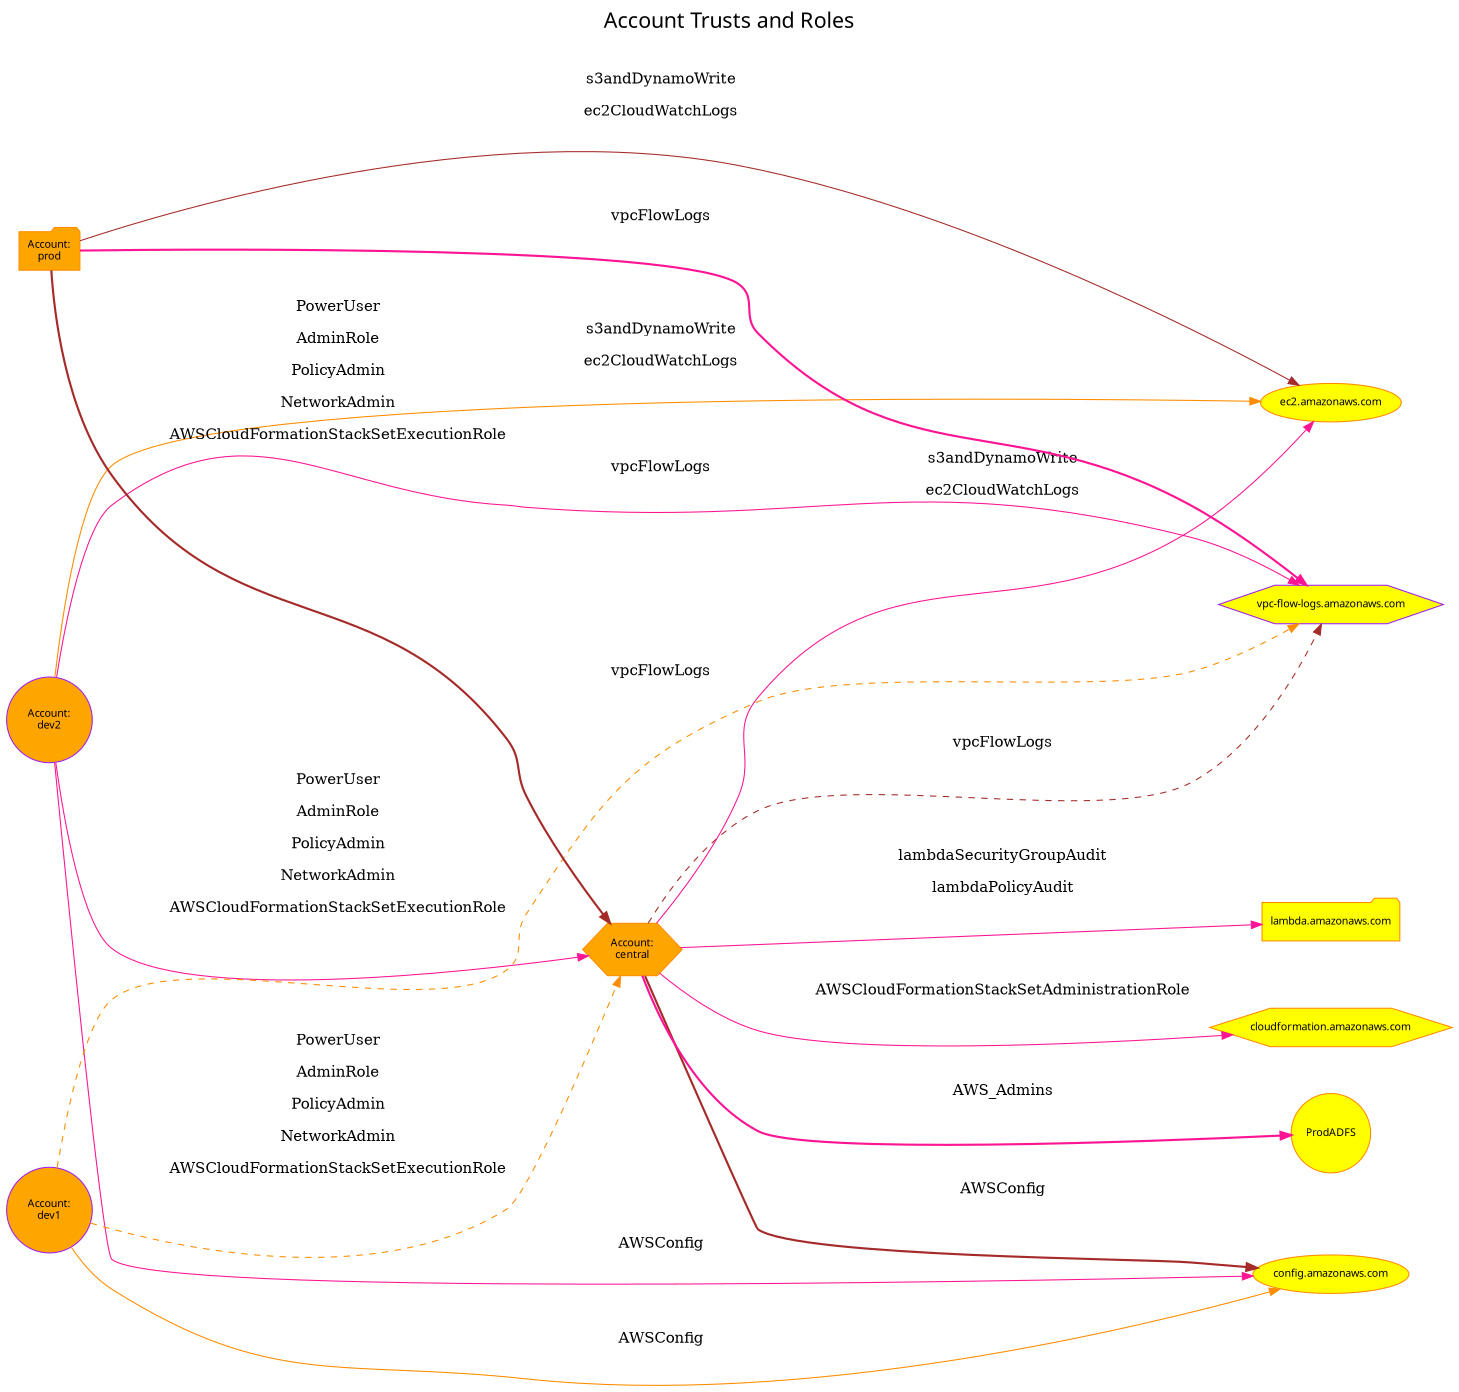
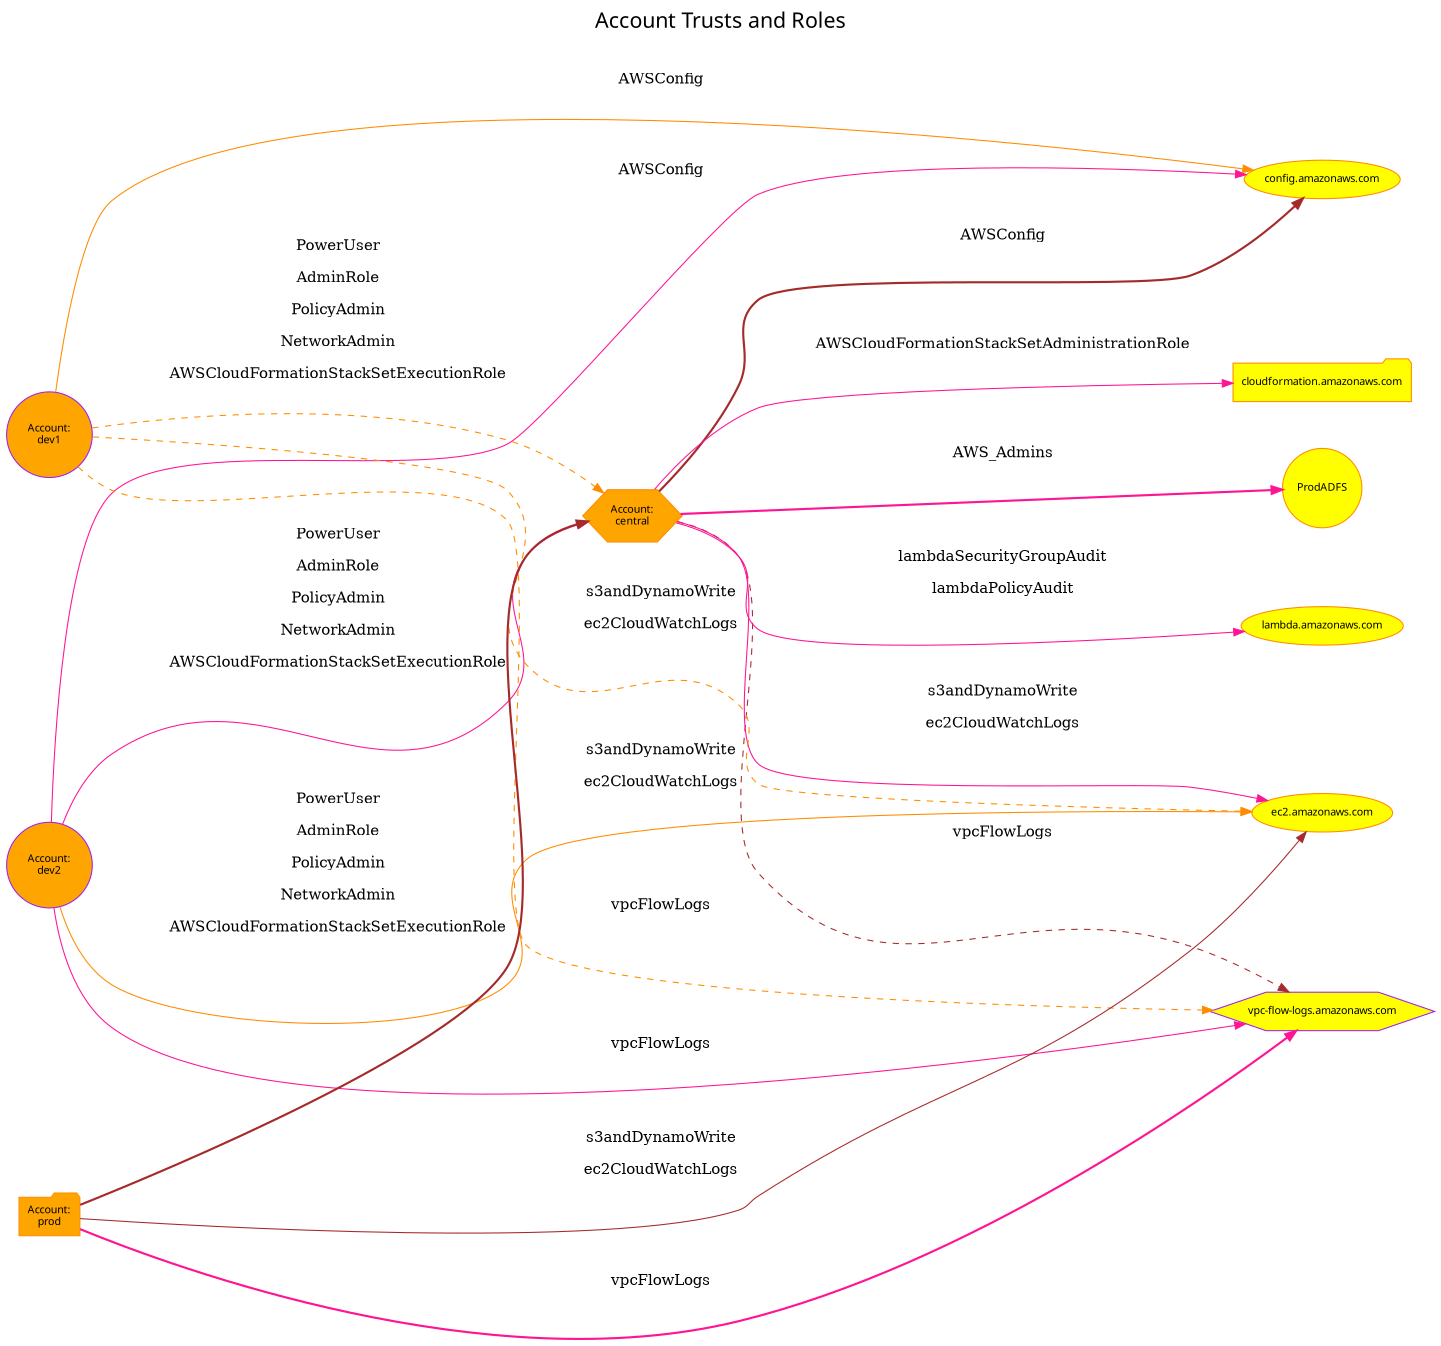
edge "Account: dev1" -> "ec2.amazonaws.com": added, label "s3andDynamoWrite ec2CloudWatchLogs"
node "lambda.amazonaws.com": shape folder -> ellipse
node "cloudformation.amazonaws.com": shape hexagon -> folder
